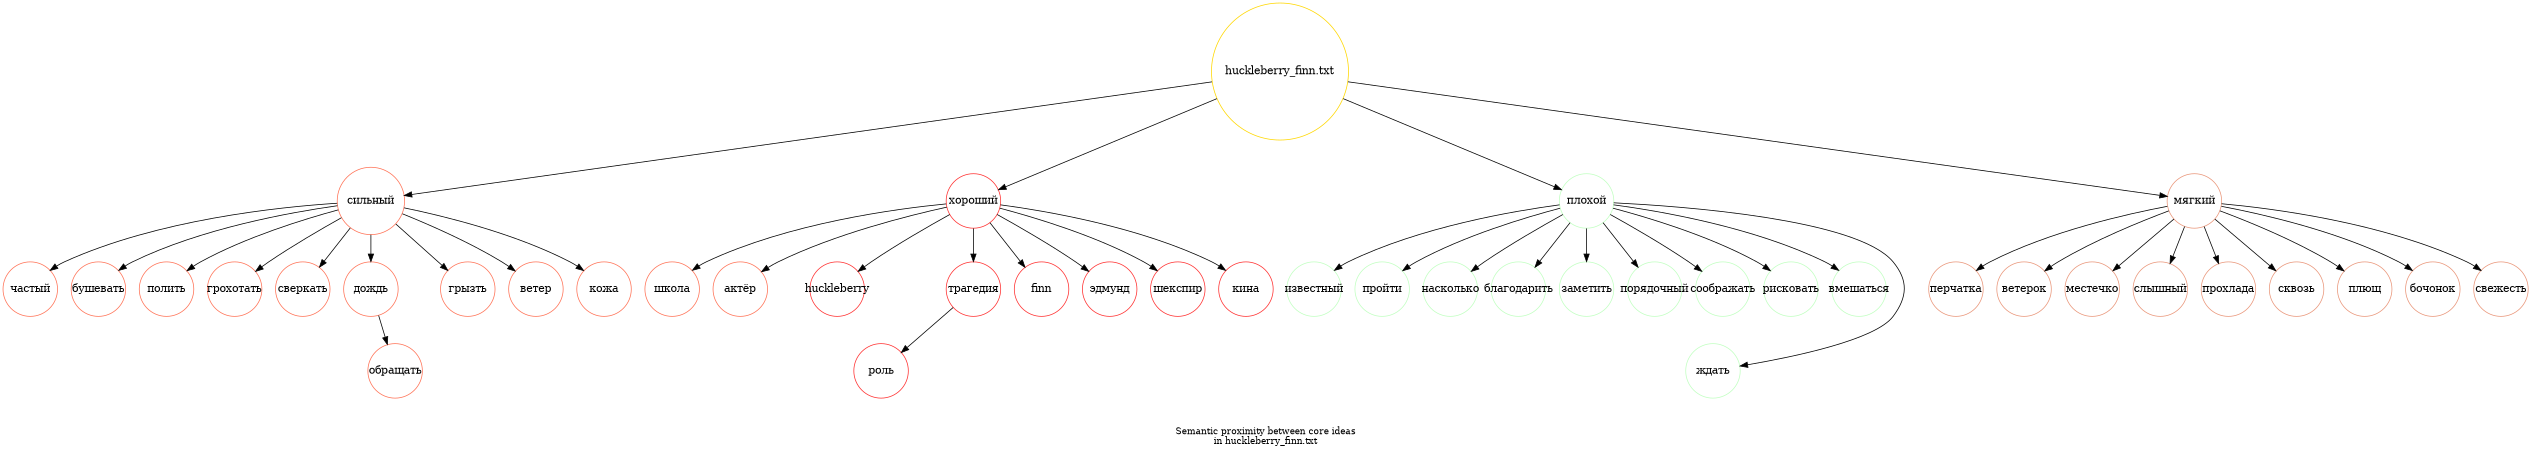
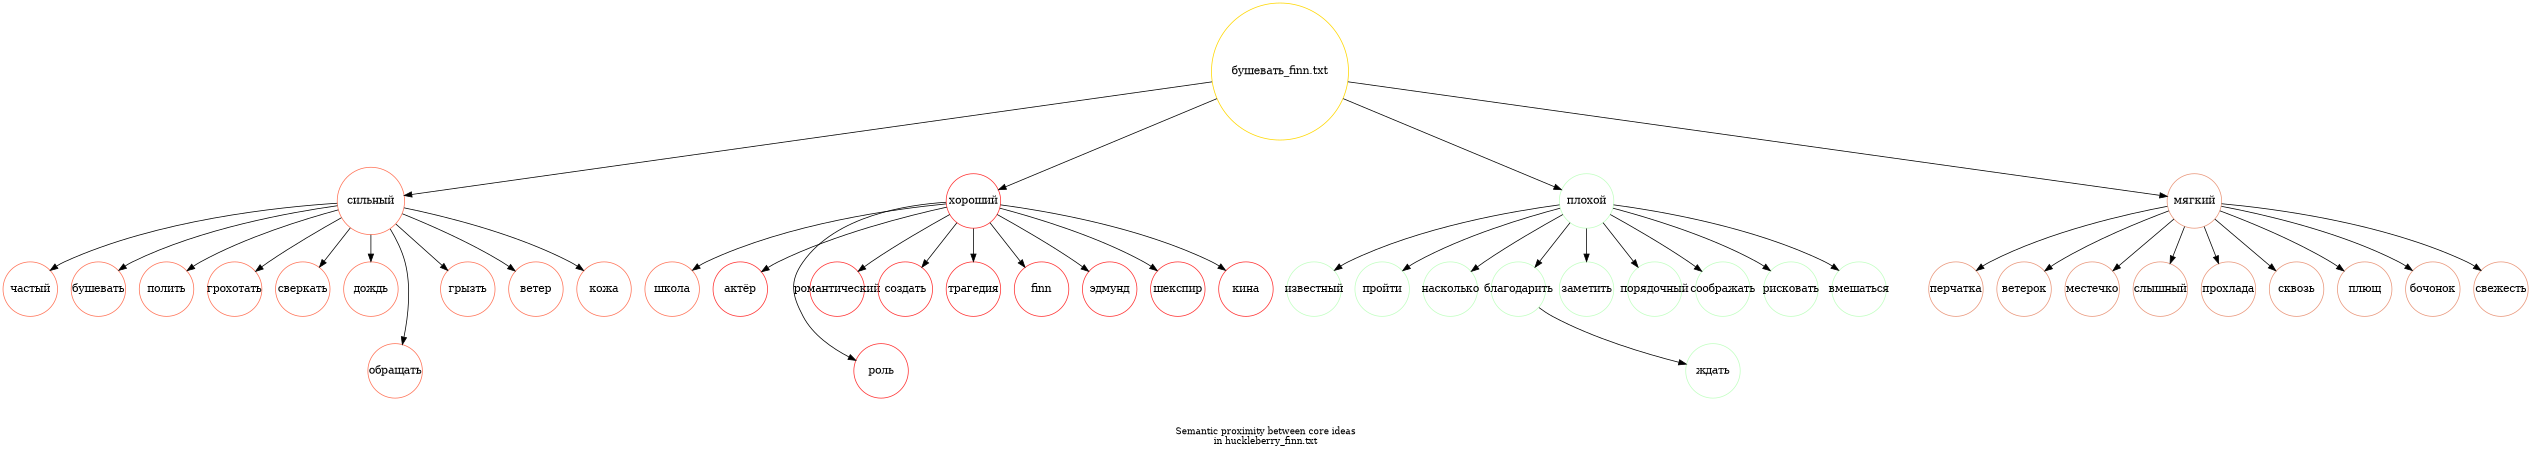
node "huckleberry_finn.txt": label "huckleberry_finn.txt" -> "бушевать_finn.txt"
edge "плохой" -> "ждать": now "благодарить" -> "ждать"
node "актёр": color coral1 -> firebrick1
node "huckleberry": label "huckleberry" -> "романтический"
node "создать": added
edge "дождь" -> "обращать": now "сильный" -> "обращать"
edge "трагедия" -> "роль": now "хороший" -> "роль"
